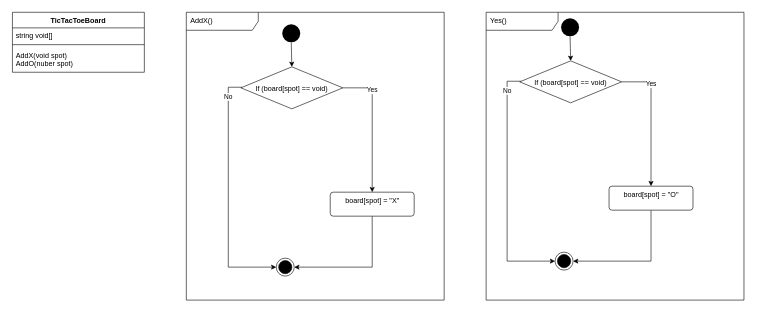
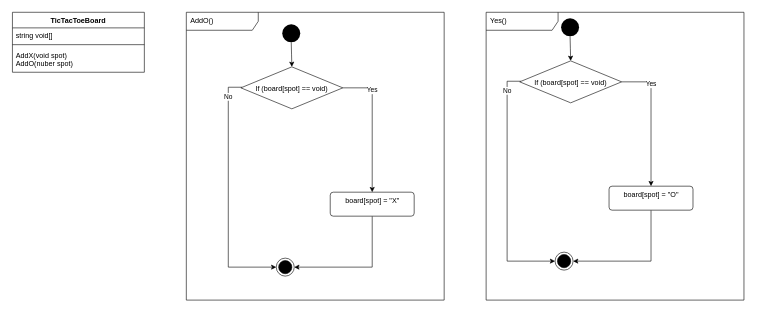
node "AddX()": label "AddX()" -> "AddO()"
